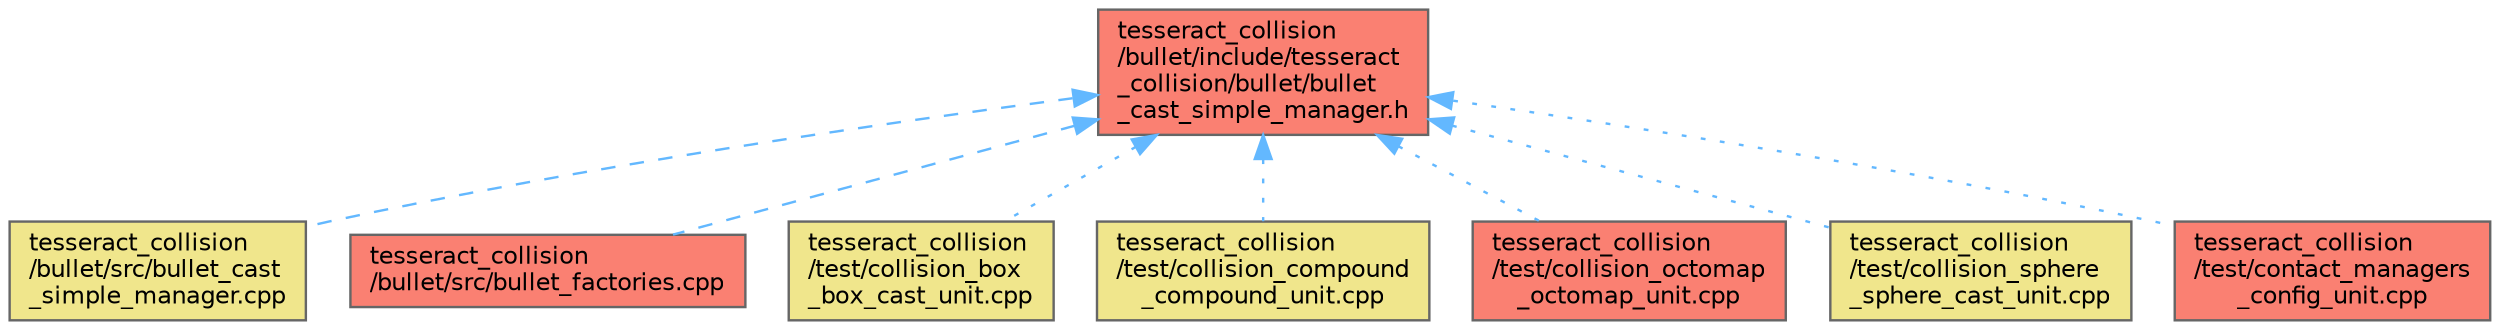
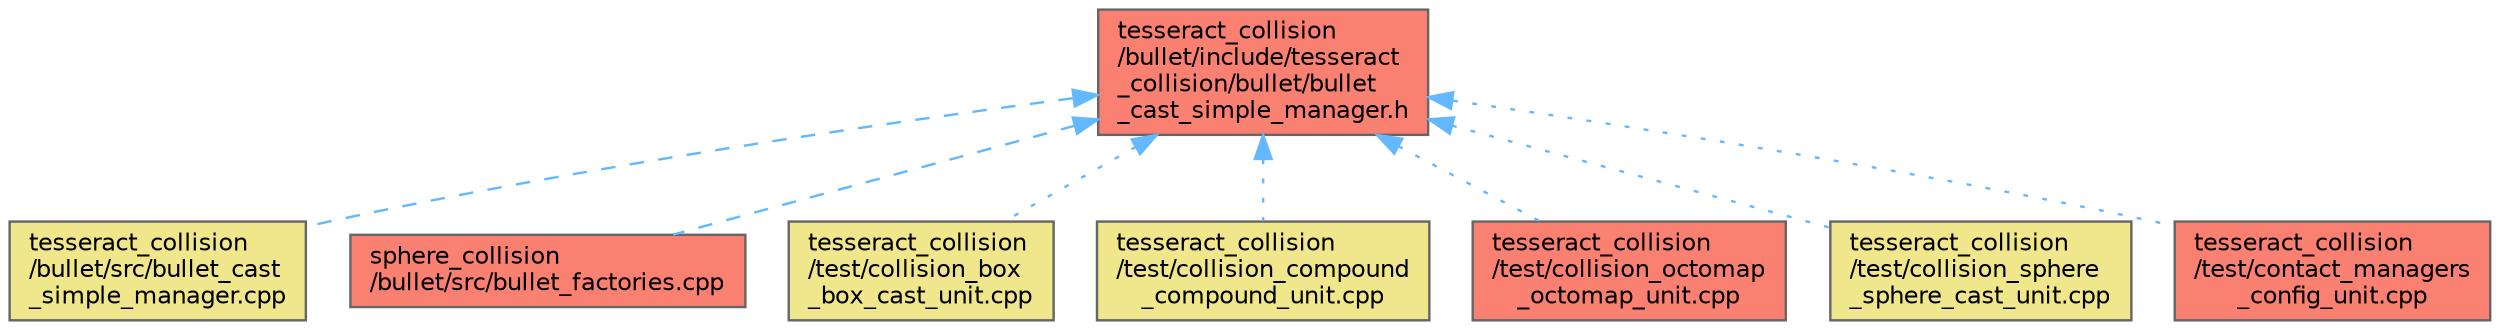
node "tesseract_collision /bullet/src/bullet_factories.cpp": label "tesseract_collision /bullet/src/bullet_factories.cpp" -> "sphere_collision /bullet/src/bullet_factories.cpp"
